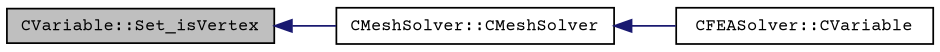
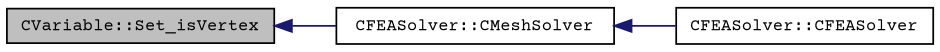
node "CMeshSolver::CMeshSolver": label "CMeshSolver::CMeshSolver" -> "CFEASolver::CMeshSolver"
node "CFEASolver::CVariable": label "CFEASolver::CVariable" -> "CFEASolver::CFEASolver"
